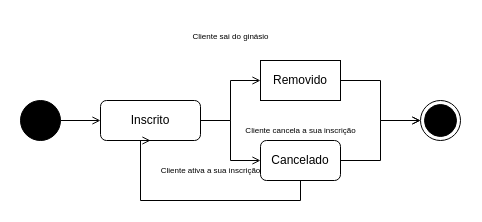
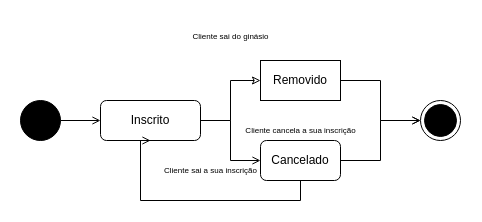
edge "Inscrito" -> "Removido": arrowhead open -> classic
node "Cliente ativa a sua inscrição": label "Cliente ativa a sua inscrição" -> "Cliente sai a sua inscrição"
